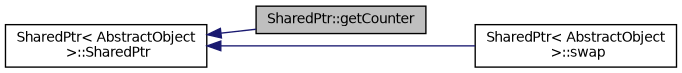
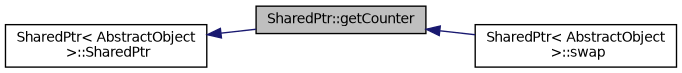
edge "SharedPtr< AbstractObject >::swap" -> "SharedPtr< AbstractObject >::SharedPtr": now "SharedPtr< AbstractObject >::swap" -> "SharedPtr::getCounter"
